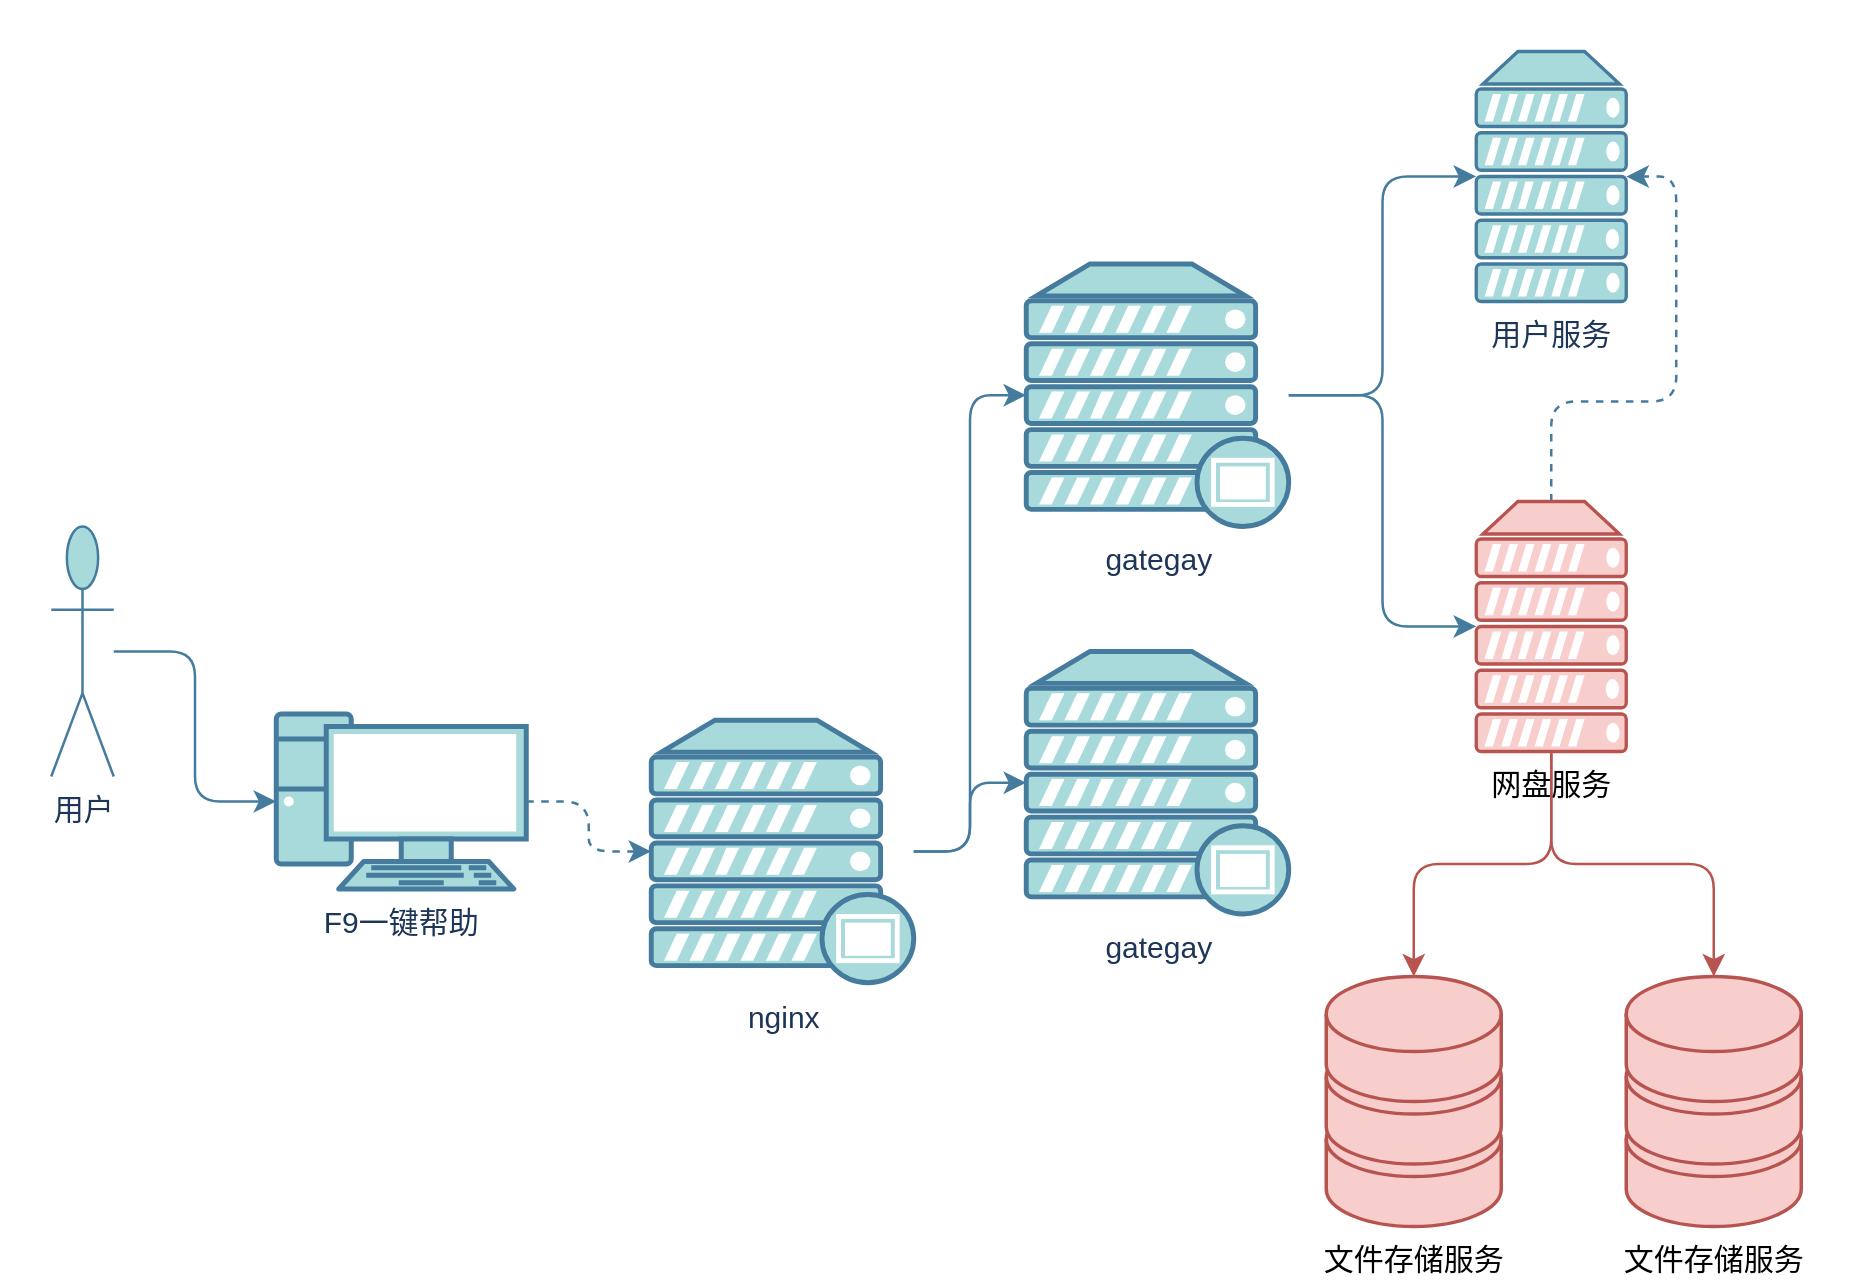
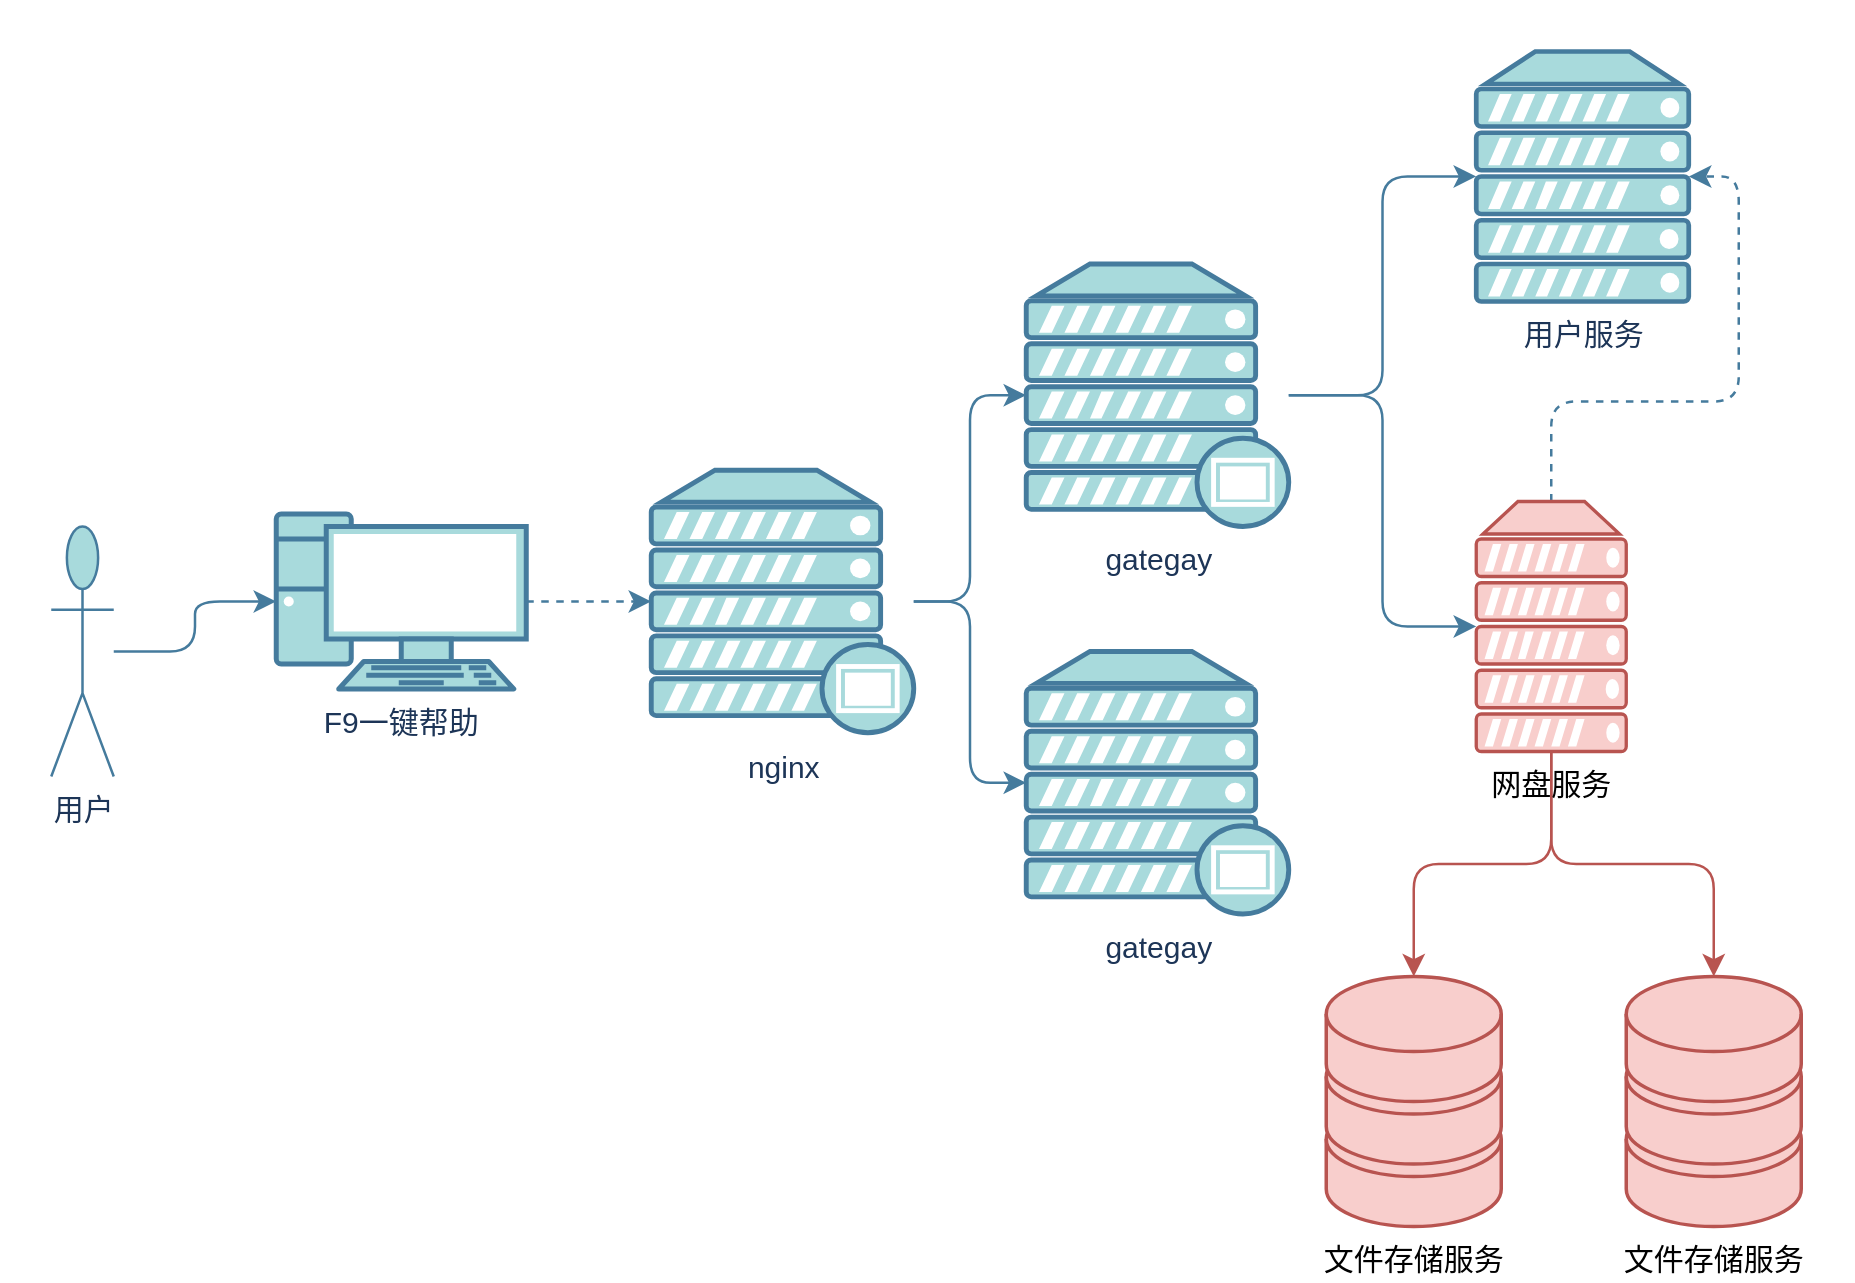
node "用户服务": size 150x250 -> 213x250
node "F9一键帮助": moved (401, 801) -> (401, 601)
node "nginx": moved (783, 851) -> (783, 601)
